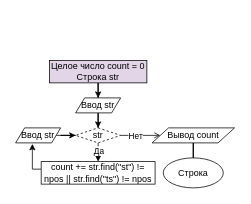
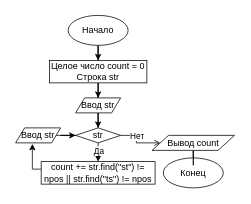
node "Начало": added
edge "Начало" -> "Целое число count = 0 Строка str": added
node "Целое число count = 0 Строка str": fillcolor #e1d5e7 -> #ffffff
node "str": style dashed -> solid
node "Вывод count": moved (193, 135) -> (193, 143)
node "Строка": label "Строка" -> "Конец"
